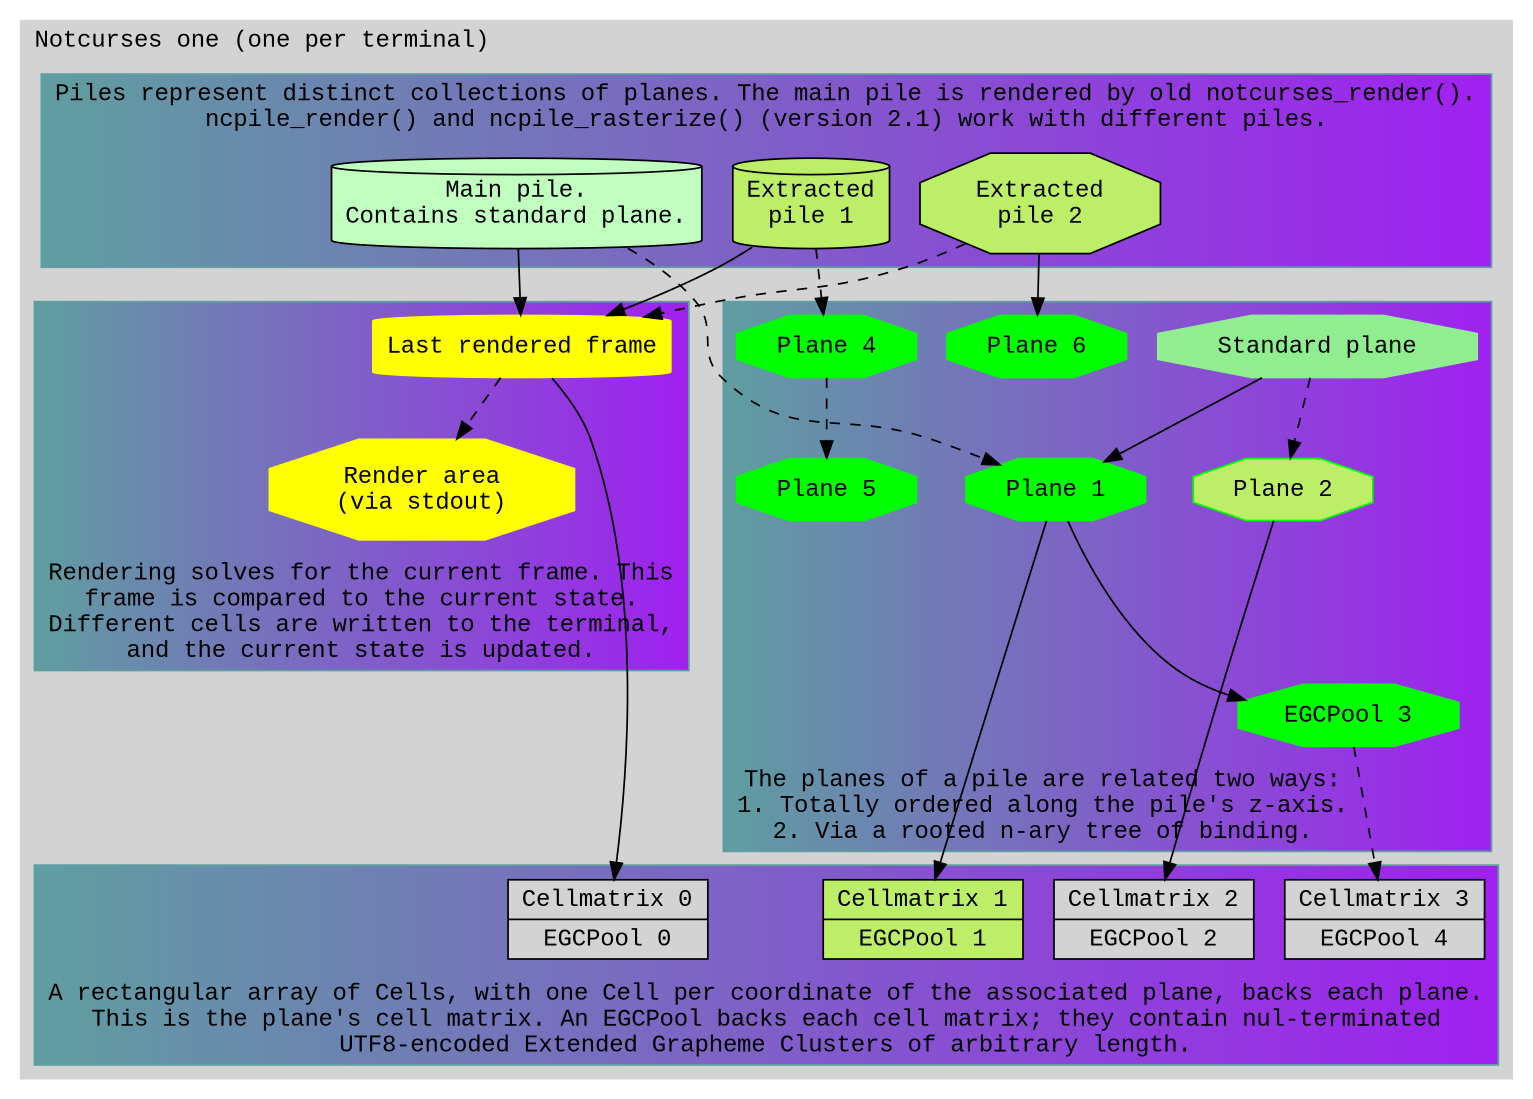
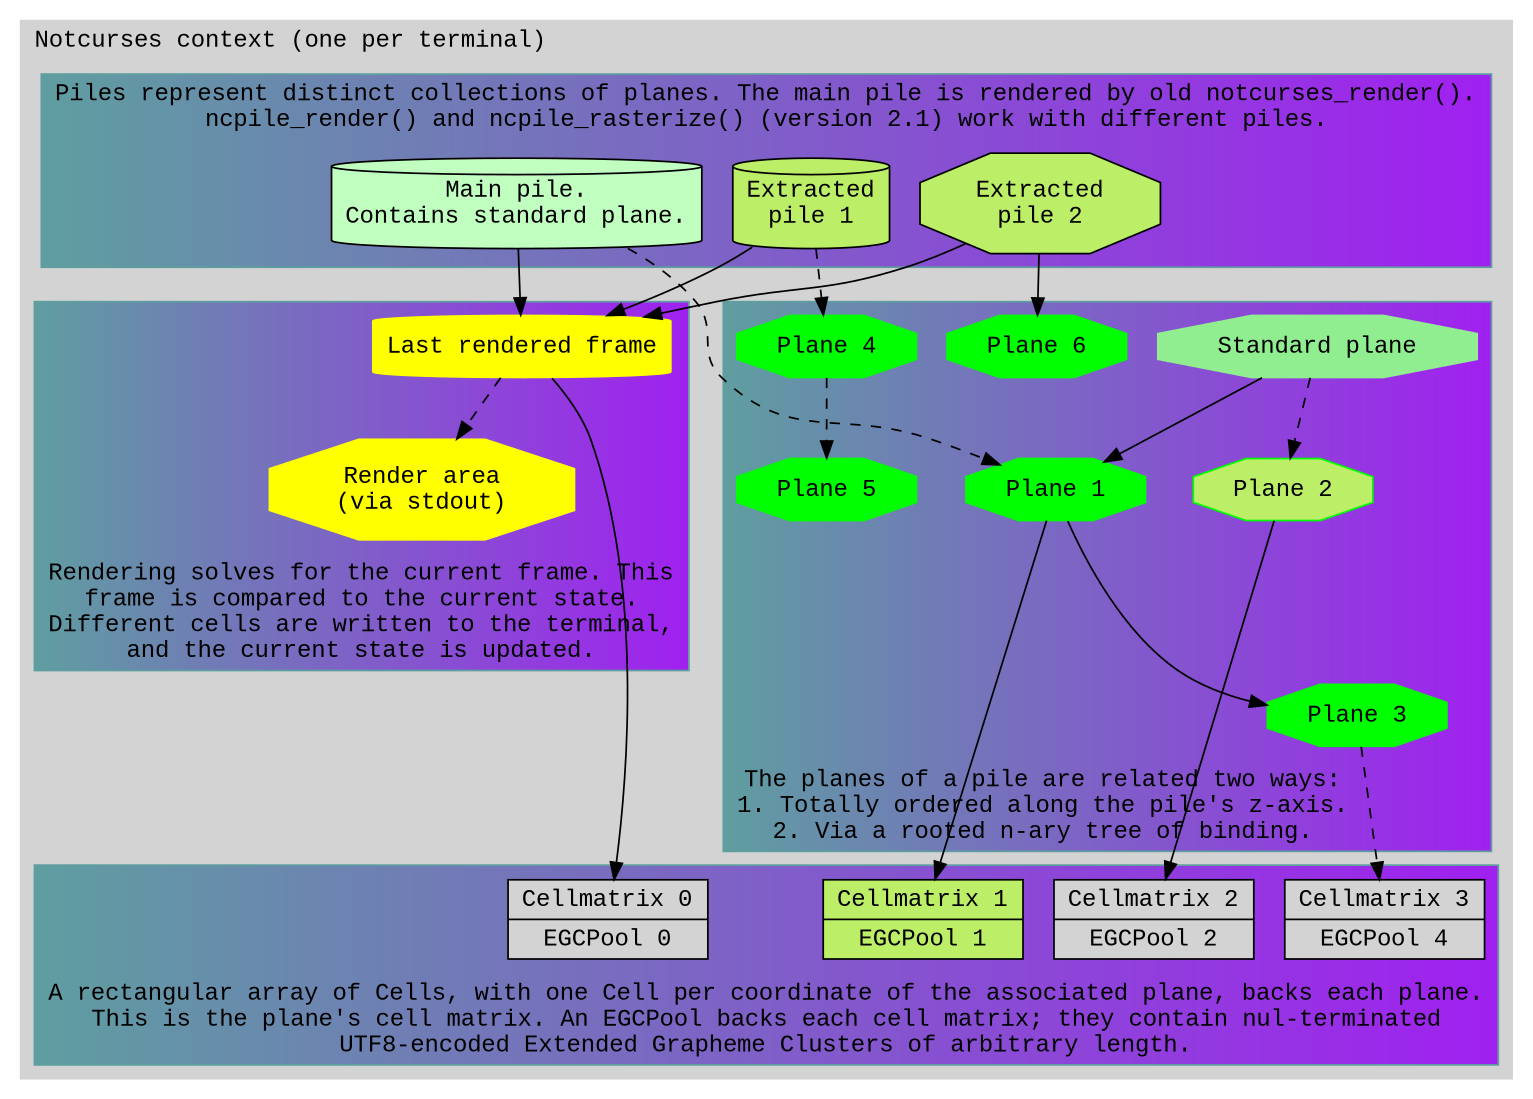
cluster "Notcurses one (one per terminal)": label "Notcurses one (one per terminal)" -> "Notcurses context (one per terminal)"
edge "Extracted pile 2" -> "Last rendered frame": style dashed -> solid
node "EGCPool 3": label "EGCPool 3" -> "Plane 3"
